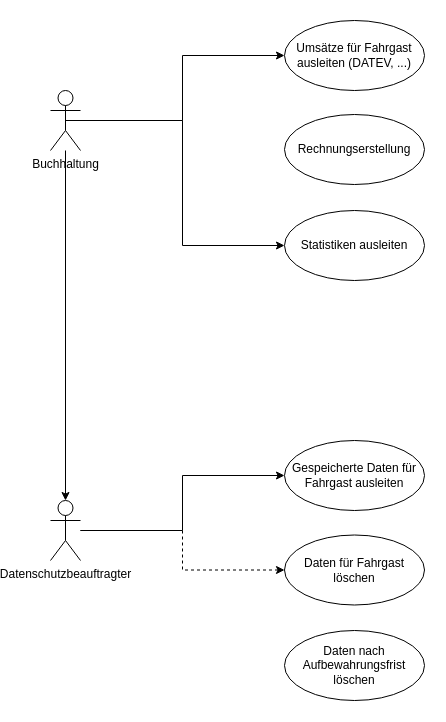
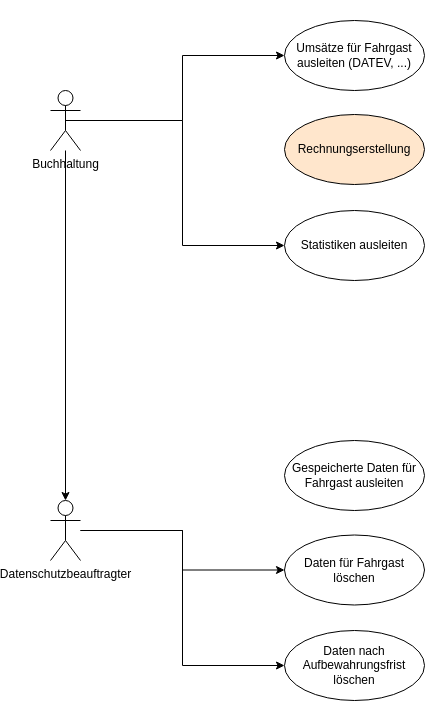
node "Rechnungserstellung": fillcolor #ffffff -> #ffe6cc
edge "Datenschutzbeauftragter" -> "Gespeicherte Daten für Fahrgast ausleiten": now "Datenschutzbeauftragter" -> "Daten nach Aufbewahrungsfrist löschen"
edge "Datenschutzbeauftragter" -> "Daten für Fahrgast löschen": style dashed -> solid
